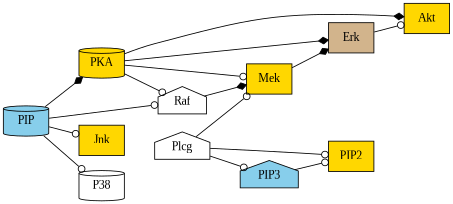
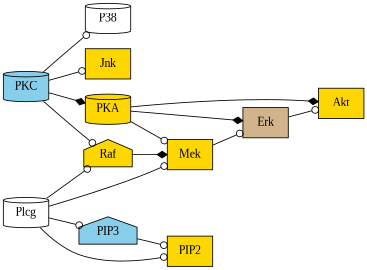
edge "Mek" -> "Erk": arrowhead diamond -> odot
edge "PKA" -> "Raf": now "Plcg" -> "Raf"
node "Raf": fillcolor white -> gold
node "PIP": label "PIP" -> "PKC"
node "Plcg": shape house -> cylinder
